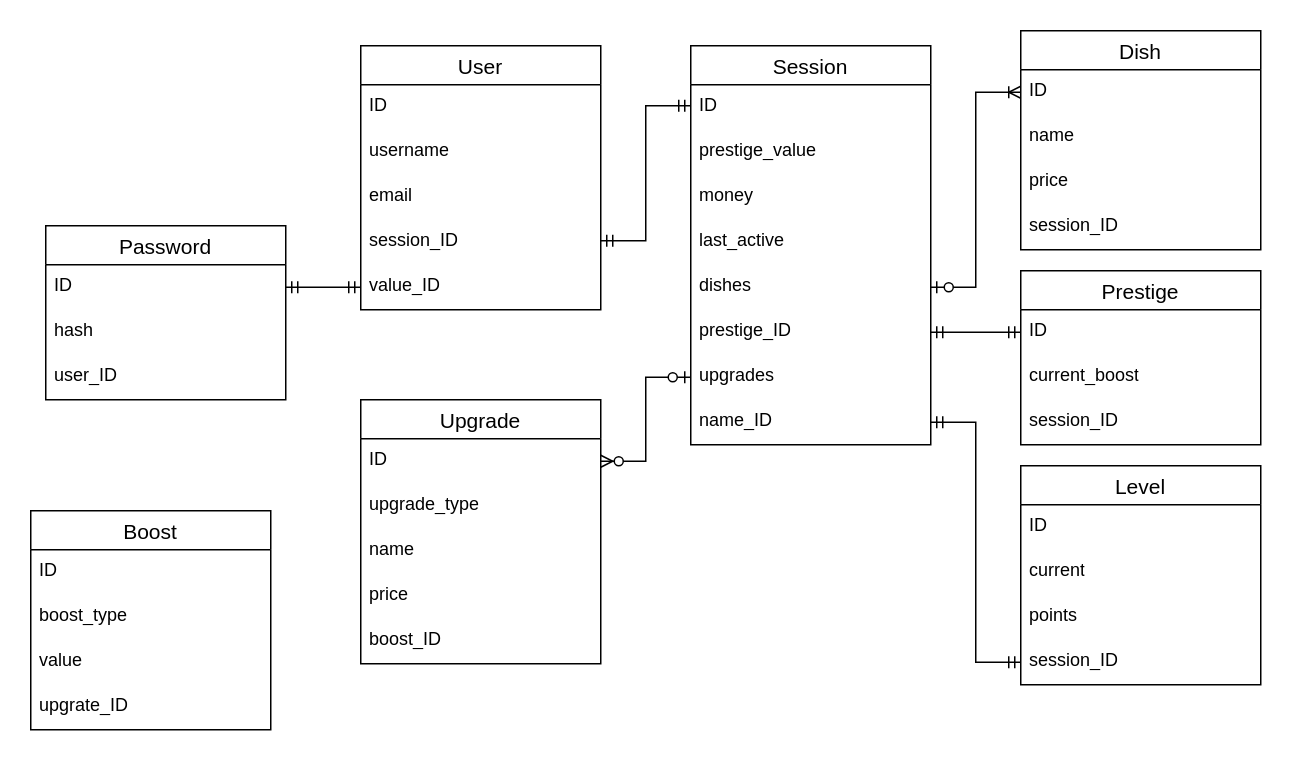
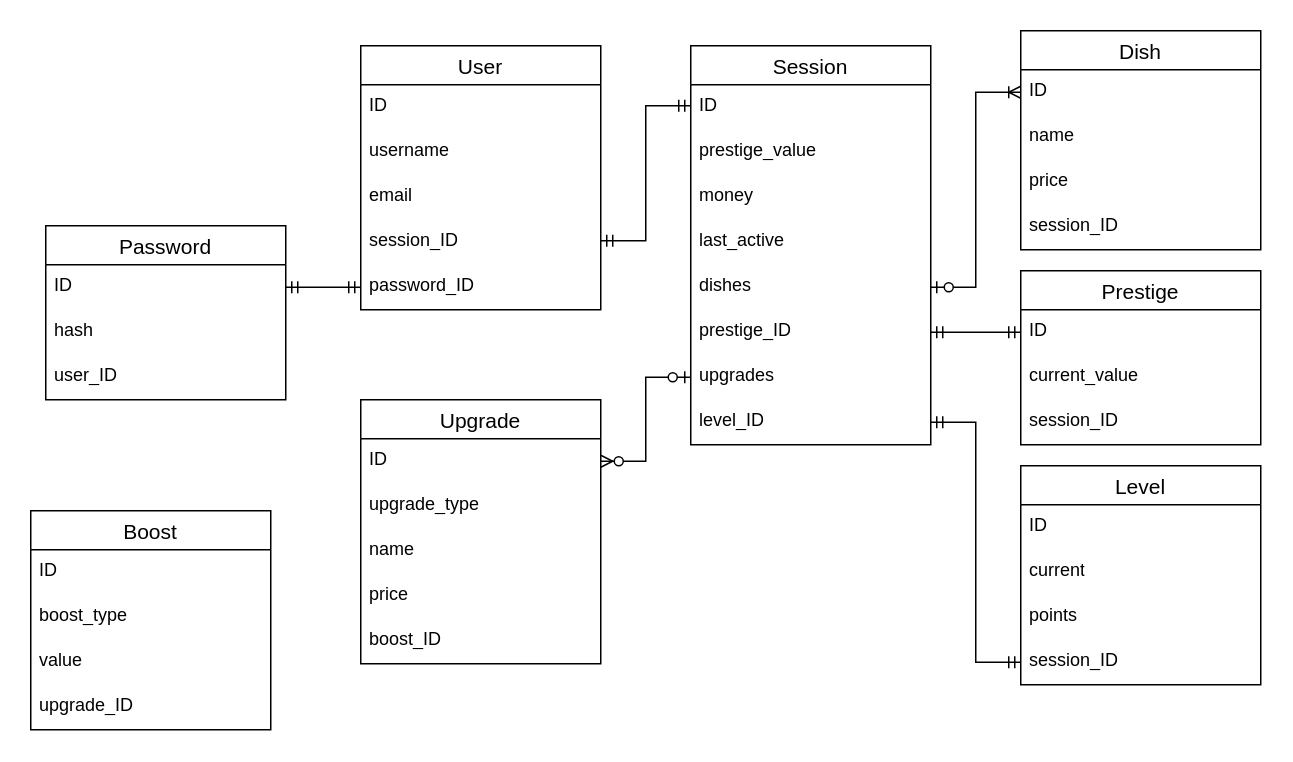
node "value_ID": label "value_ID" -> "password_ID"
node "current_boost": label "current_boost" -> "current_value"
node "name_ID": label "name_ID" -> "level_ID"
node "upgrate_ID": label "upgrate_ID" -> "upgrade_ID"
